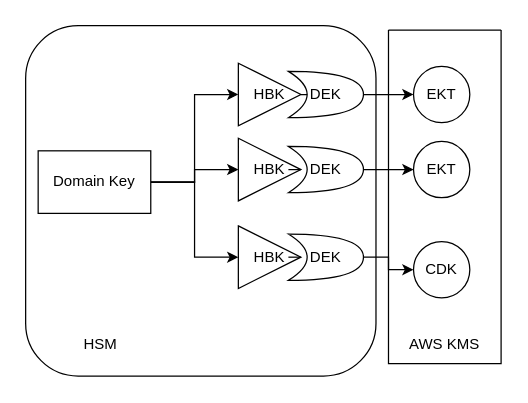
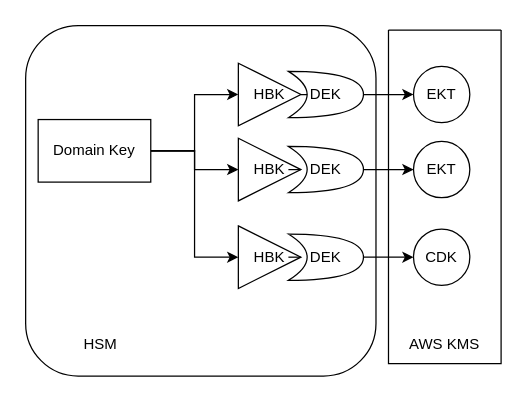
node "Domain Key": moved (94, 182) -> (94, 151)
node "CDK": moved (441, 269) -> (441, 257)
